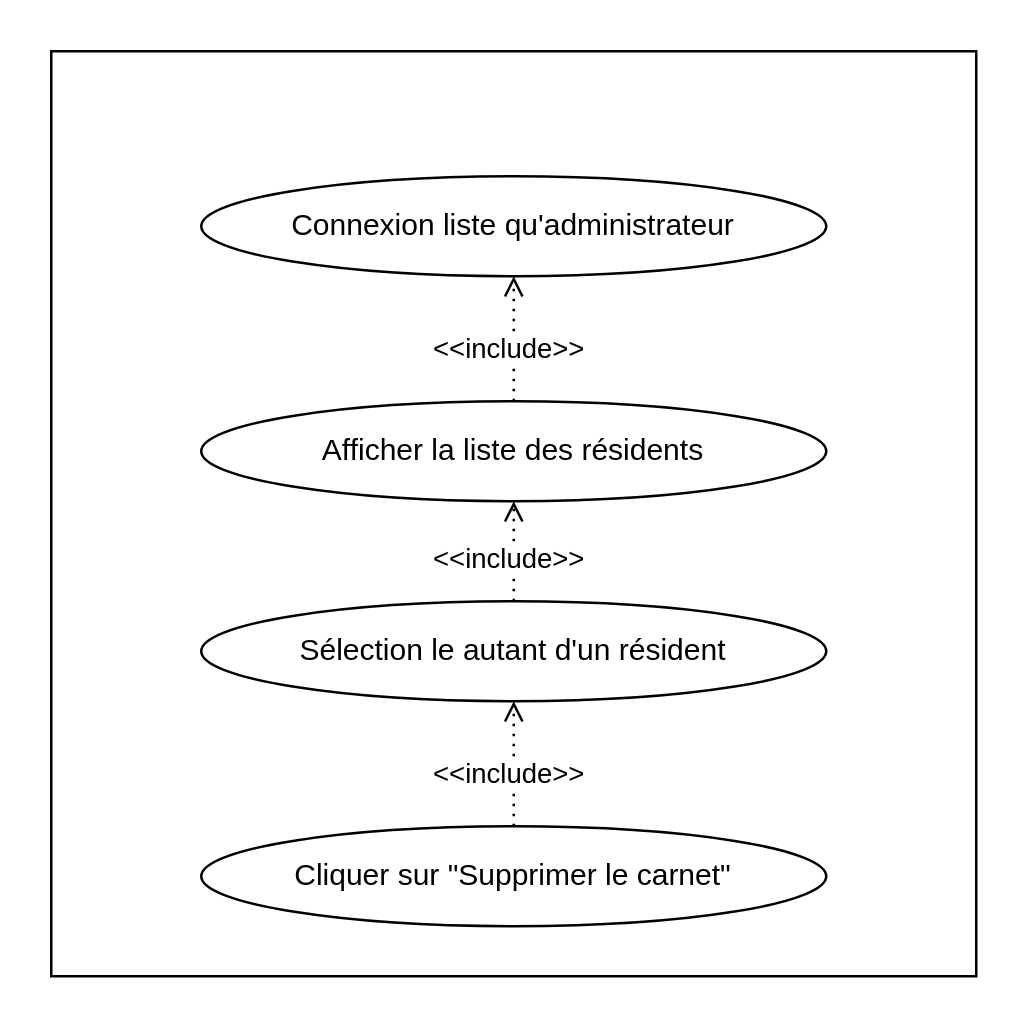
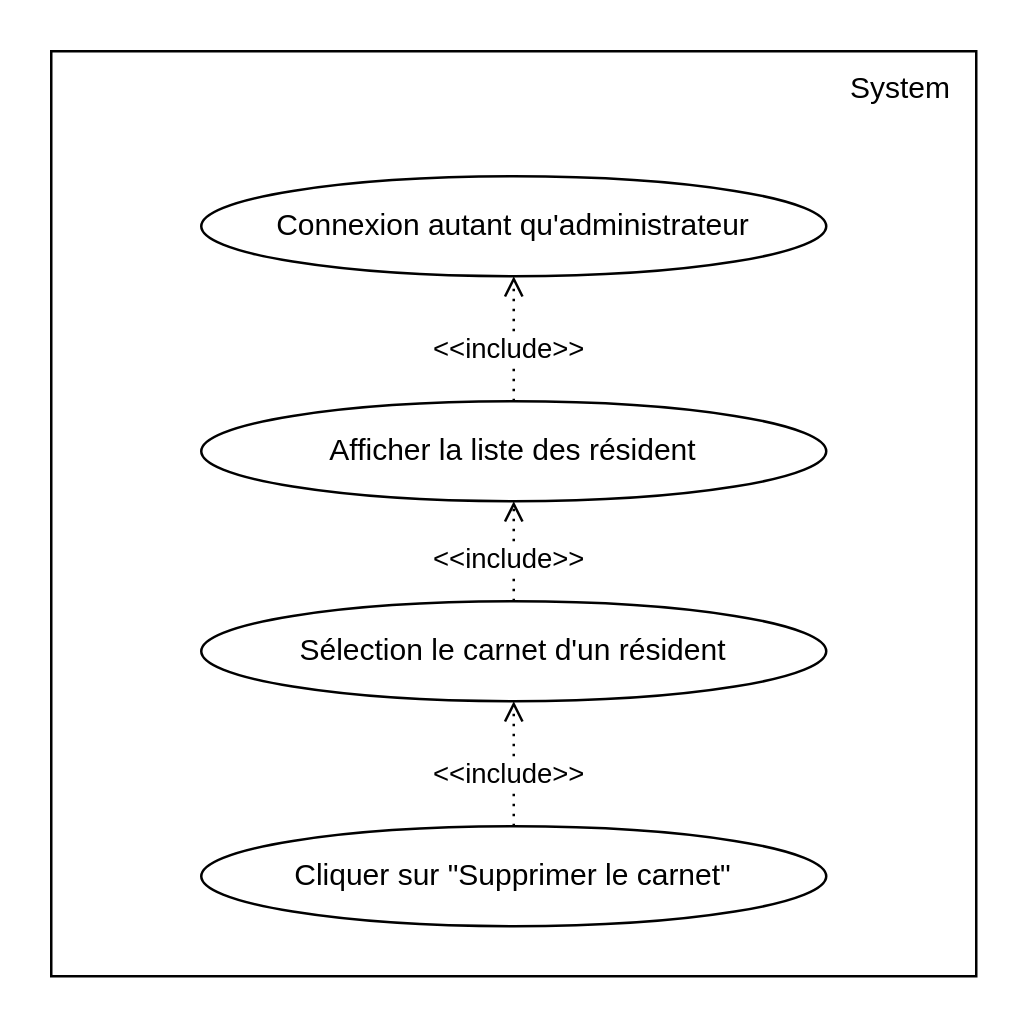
node "System": added
node "Connexion liste qu'administrateur": label "Connexion liste qu'administrateur" -> "Connexion autant qu'administrateur"
node "Afficher la liste des résidents": label "Afficher la liste des résidents" -> "Afficher la liste des résident"
node "Sélection le autant d'un résident": label "Sélection le autant d'un résident" -> "Sélection le carnet d'un résident"
